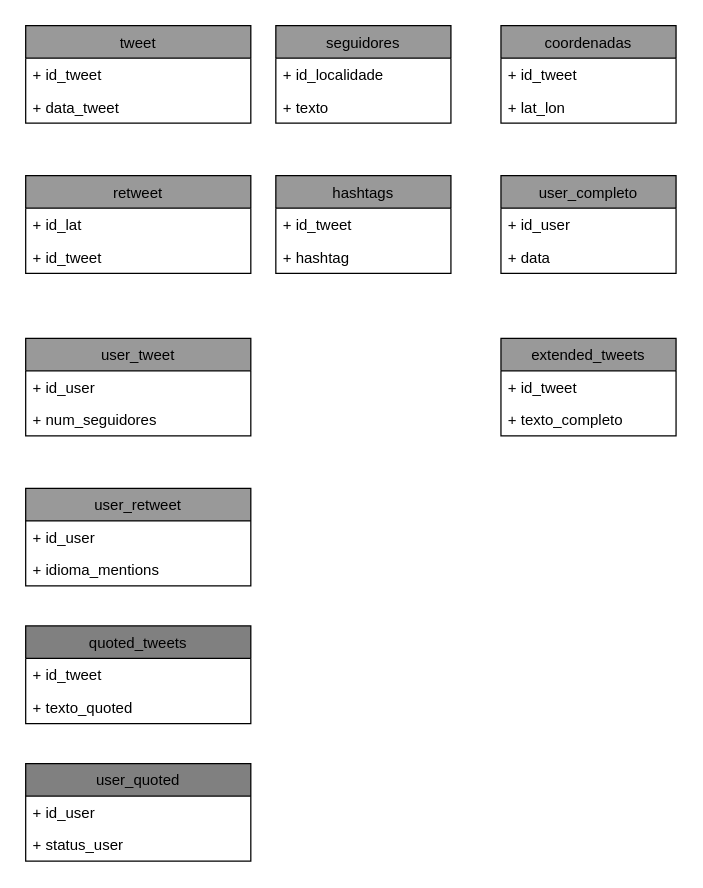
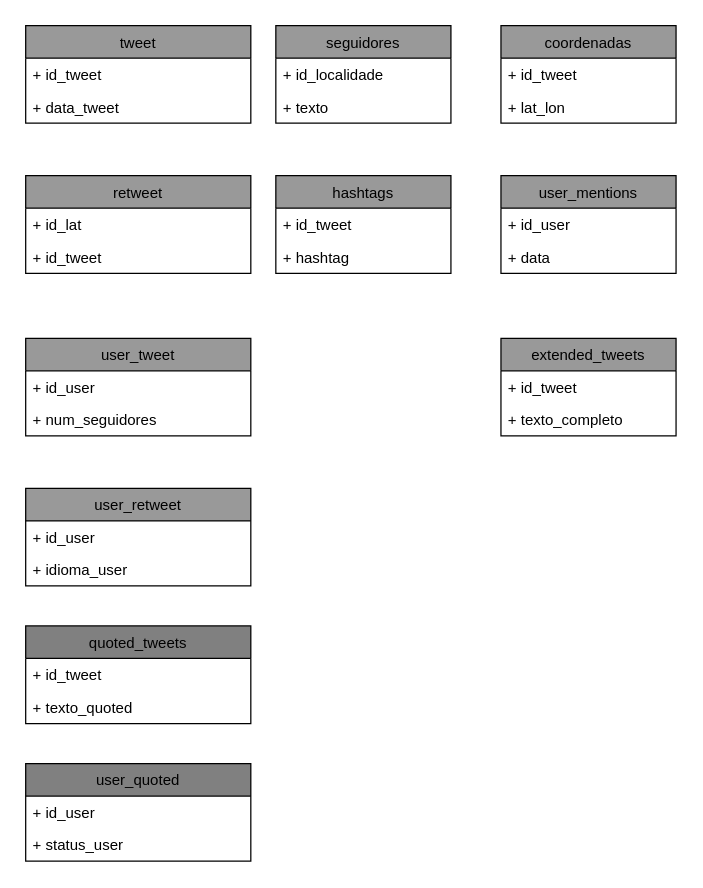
node "user_completo": label "user_completo" -> "user_mentions"
node "+ idioma_mentions": label "+ idioma_mentions" -> "+ idioma_user"
